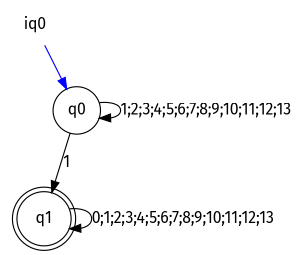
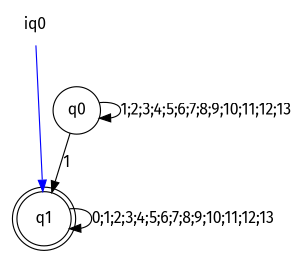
edge "iq0" -> "q0": now "iq0" -> "q1"
